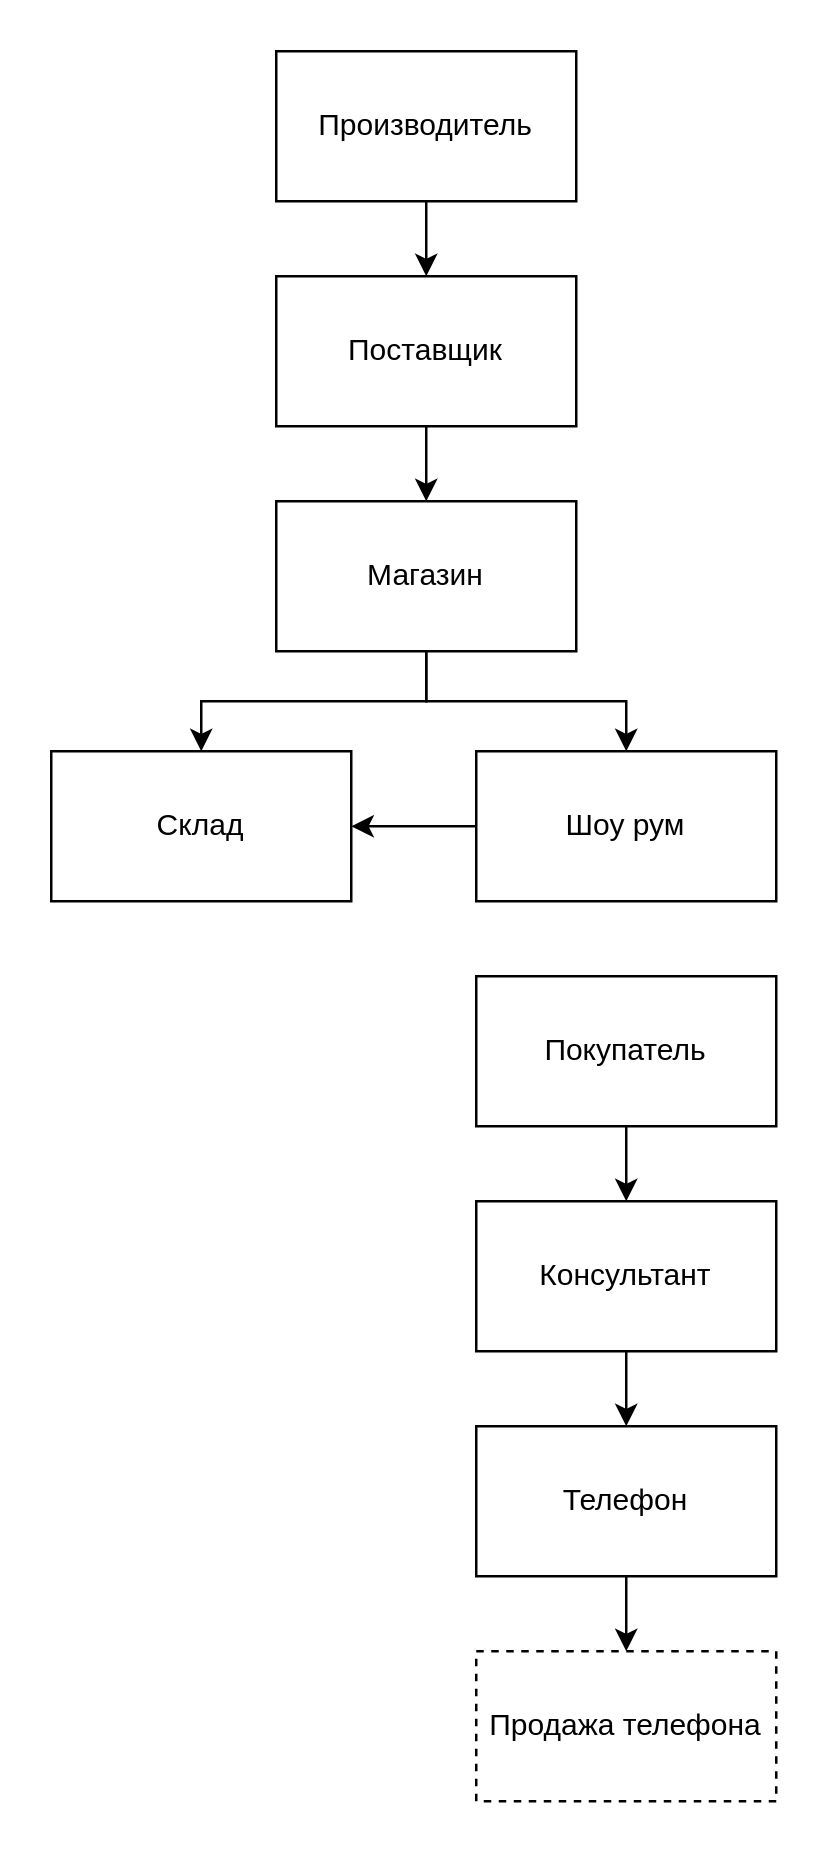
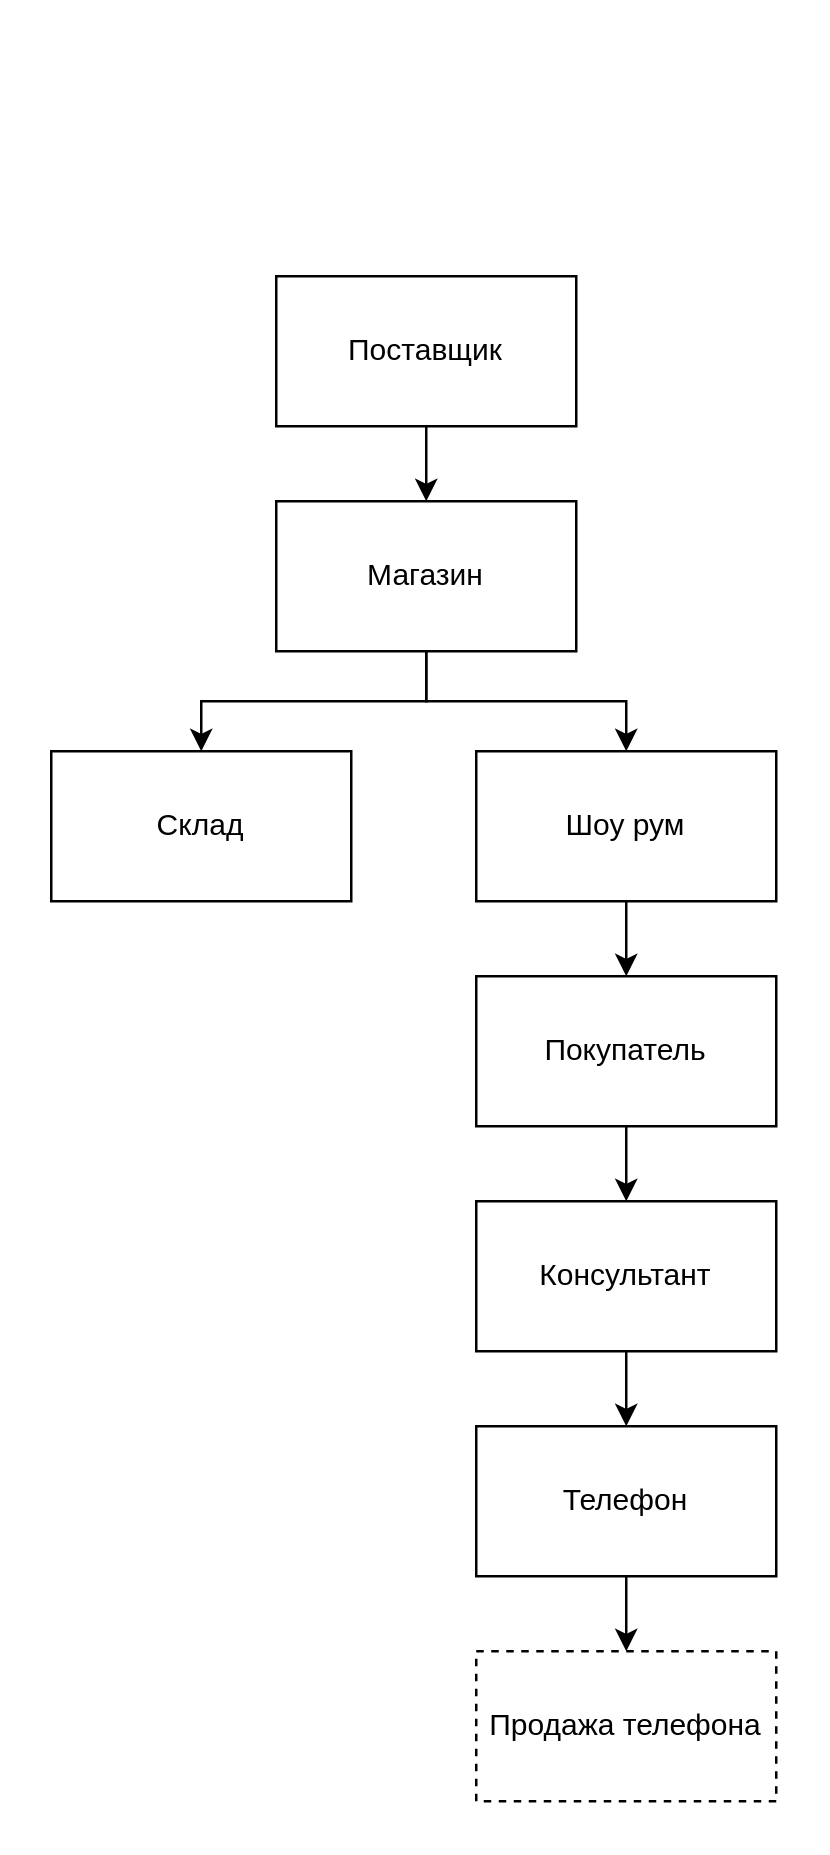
node "Производитель": removed
edge "Производитель" -> "Поставщик": removed
edge "Шоу рум" -> "Склад": now "Шоу рум" -> "Покупатель"
